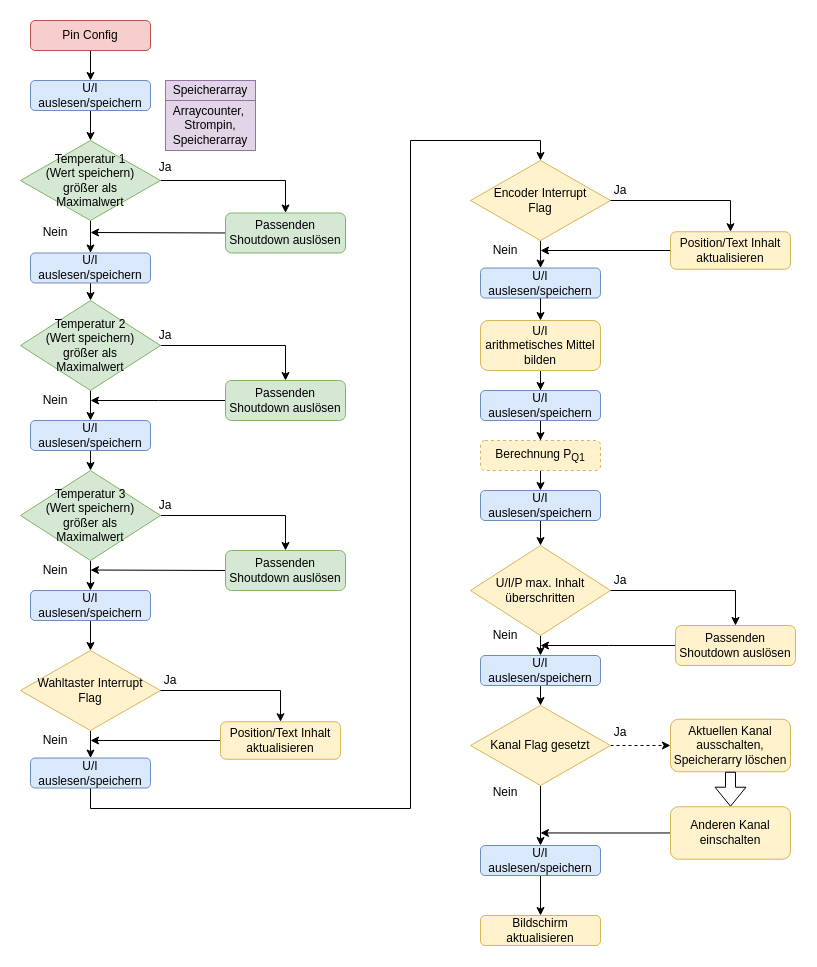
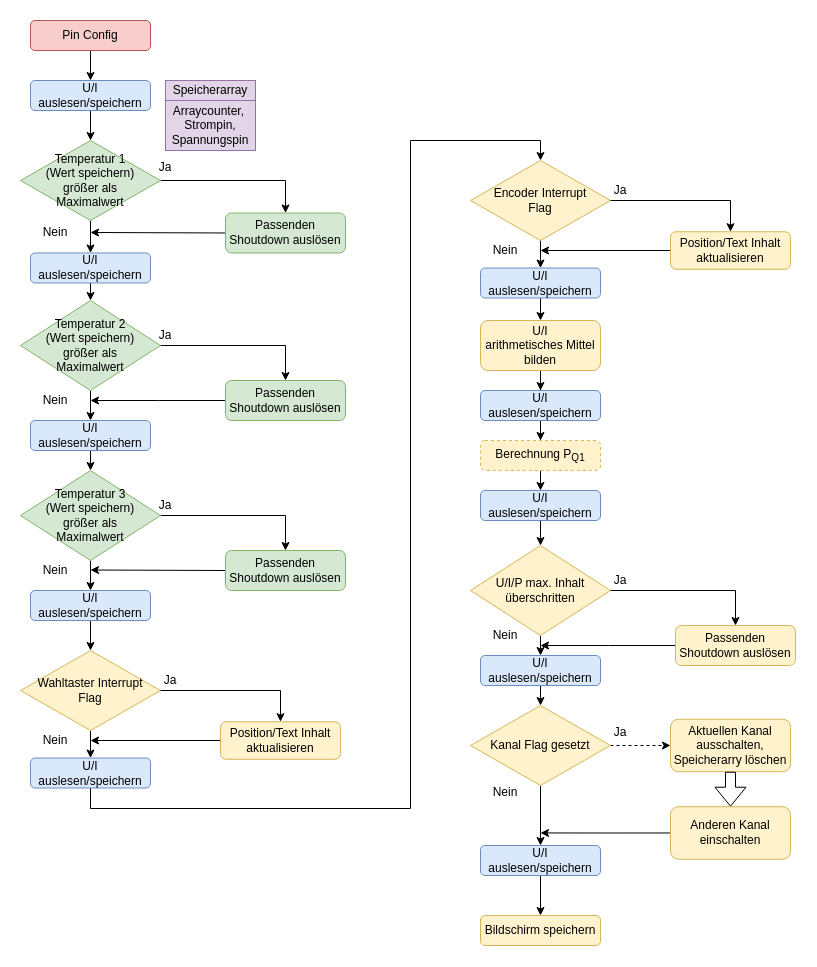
node "Arraycounter, Strompin, Speicherarray": label "Arraycounter, Strompin, Speicherarray" -> "Arraycounter, Strompin, Spannungspin"
node "Bildschirm aktualisieren": label "Bildschirm aktualisieren" -> "Bildschirm speichern"
